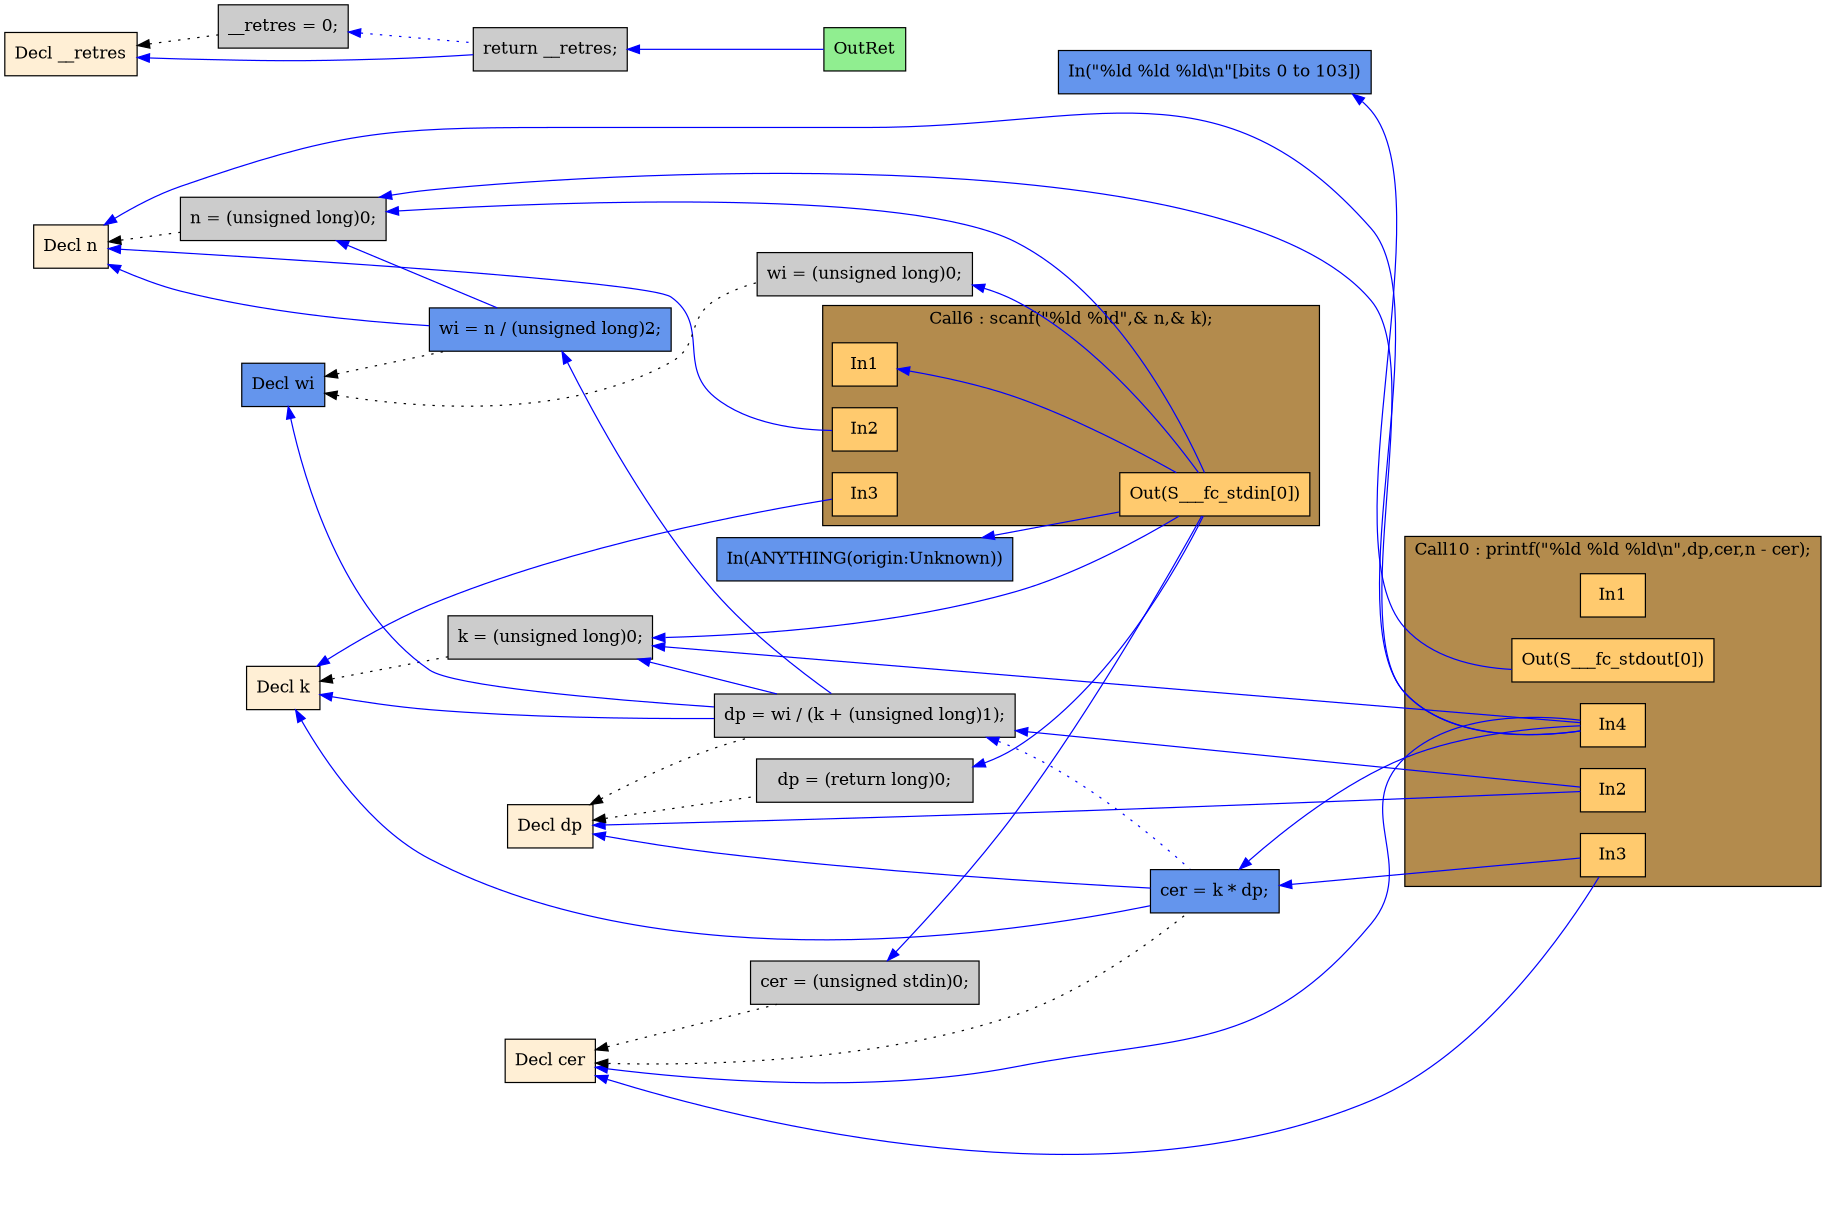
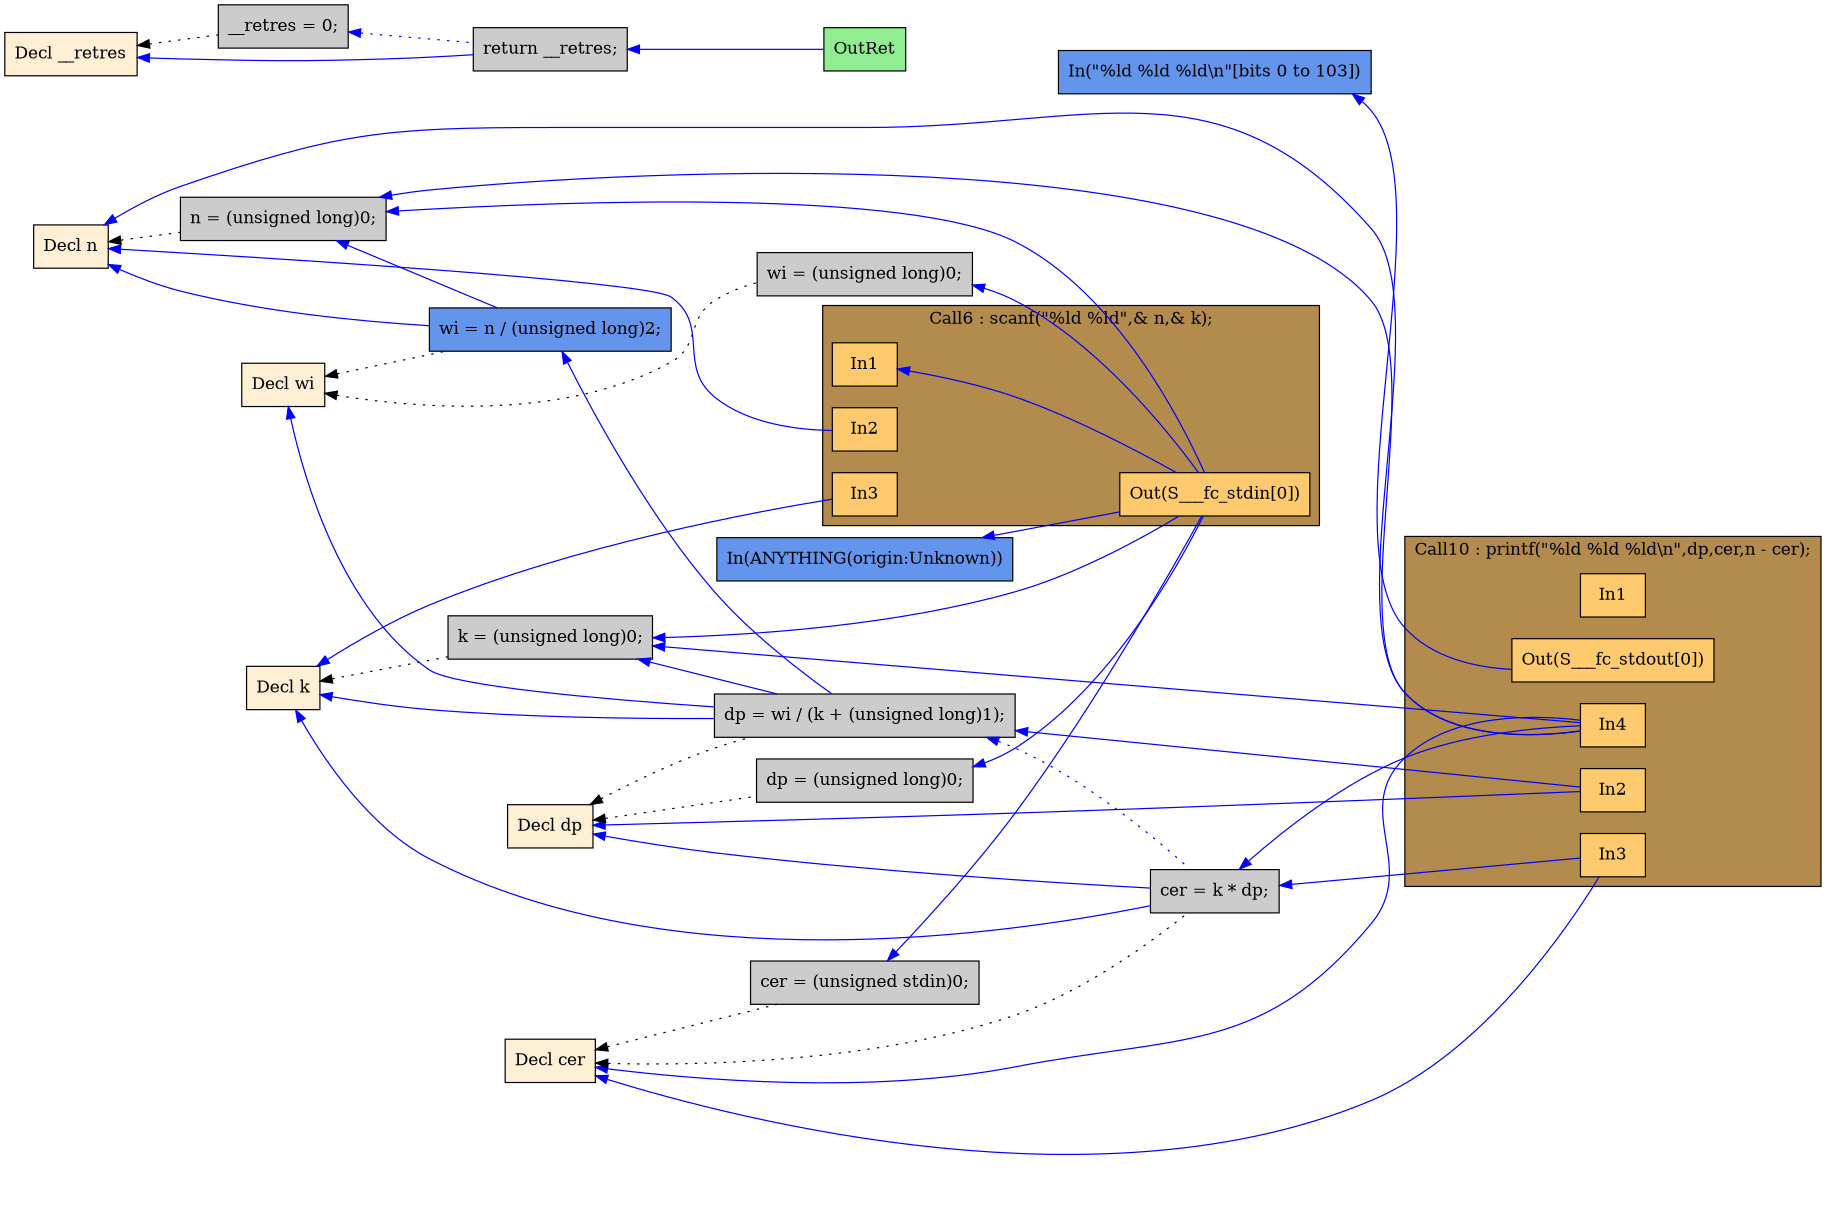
node "Decl wi": fillcolor #6495ed -> #ffefd5
node "dp = (return long)0;": label "dp = (return long)0;" -> "dp = (unsigned long)0;"
node "cer = k * dp;": fillcolor #6495ed -> #cccccc
